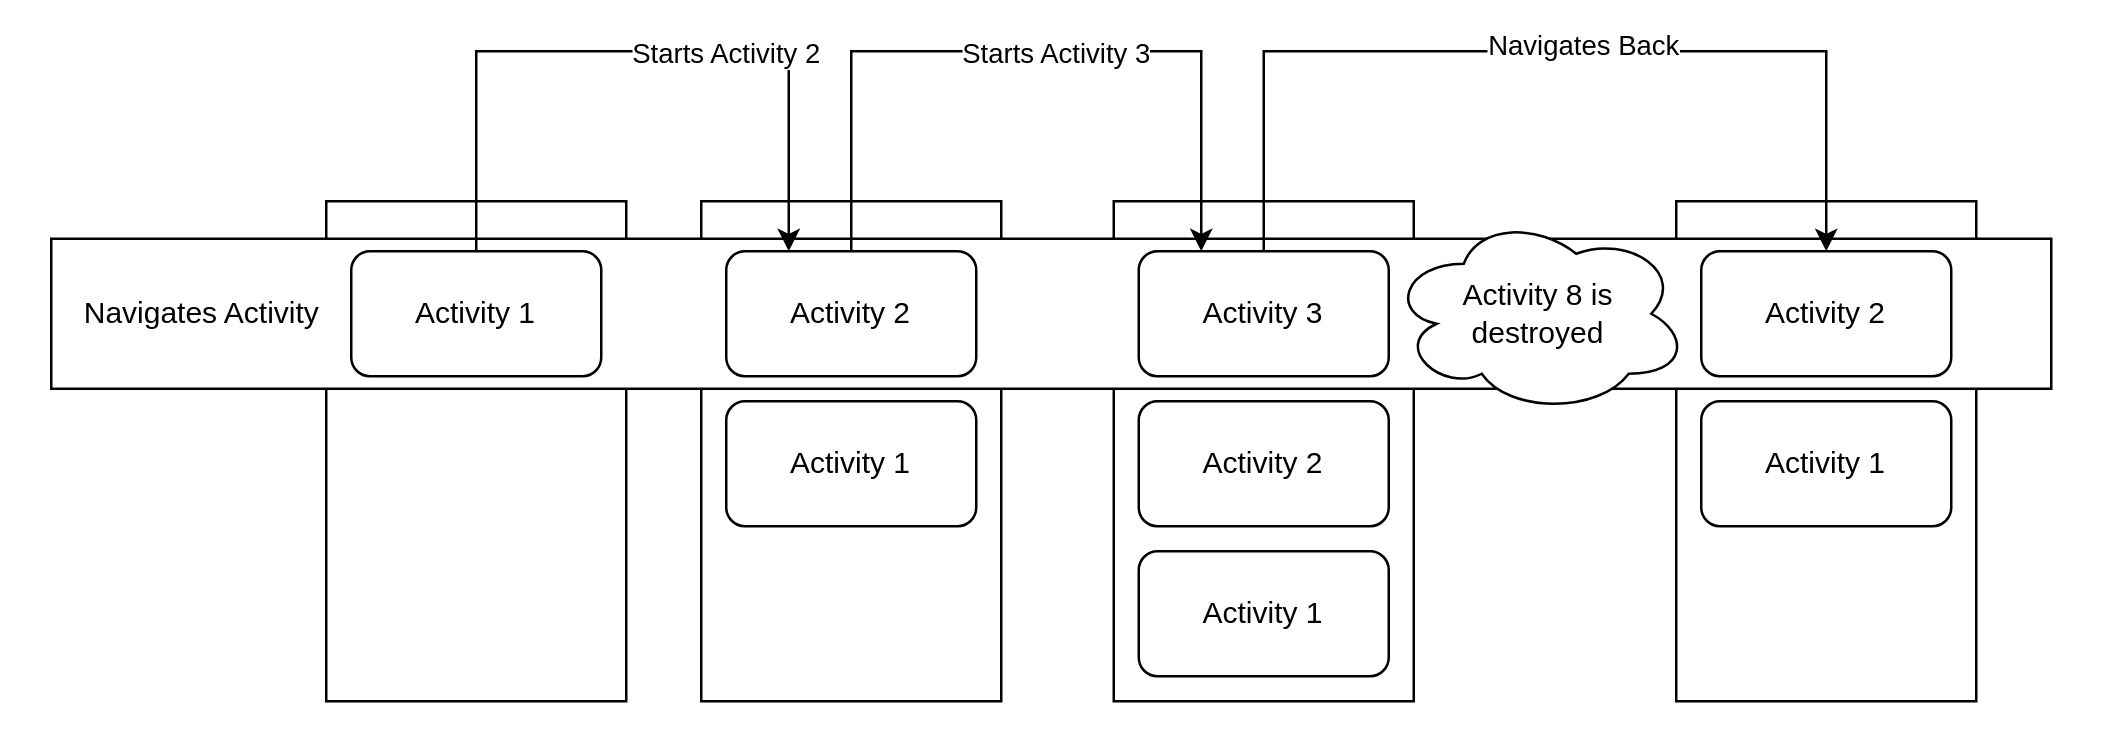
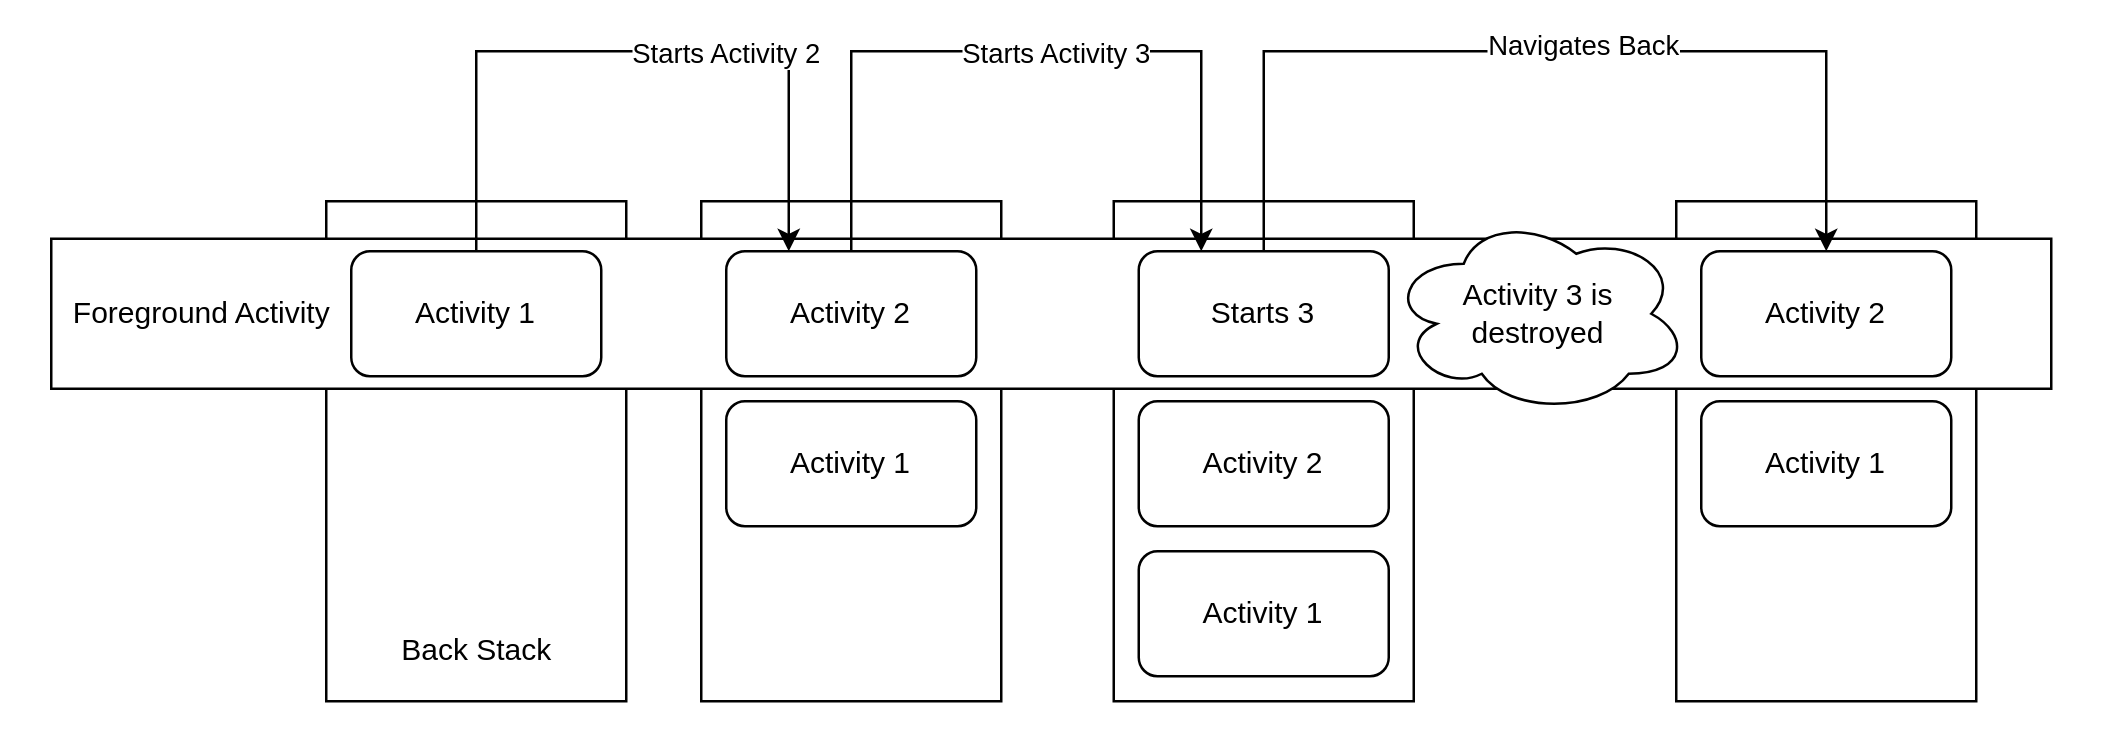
node "Navigates Activity": label "Navigates Activity" -> "Foreground Activity"
node "Activity 3": label "Activity 3" -> "Starts 3"
node "Activity 8 is destroyed": label "Activity 8 is destroyed" -> "Activity 3 is destroyed"
node "Back Stack": added
